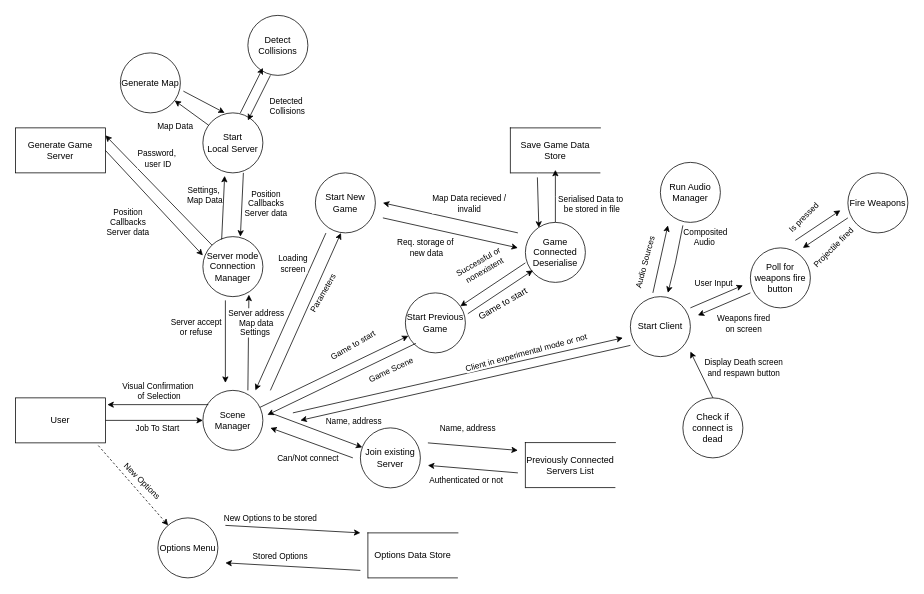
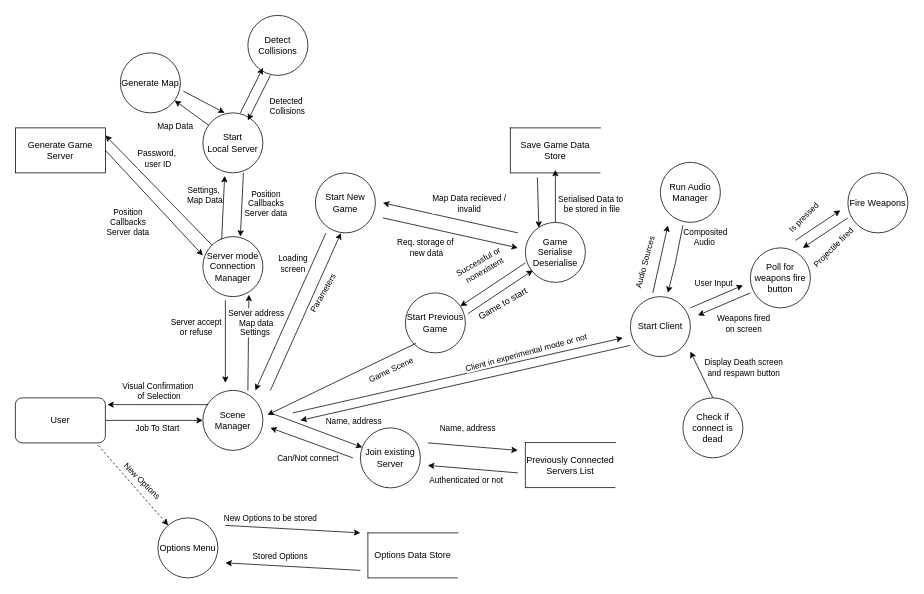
node "Game Connected Deserialise": label "Game Connected Deserialise" -> "Game Serialise Deserialise"
edge "Scene Manager" -> "Start Previous Game": removed, label "Game to start"
node "User": shape rectangle -> rounded rectangle
